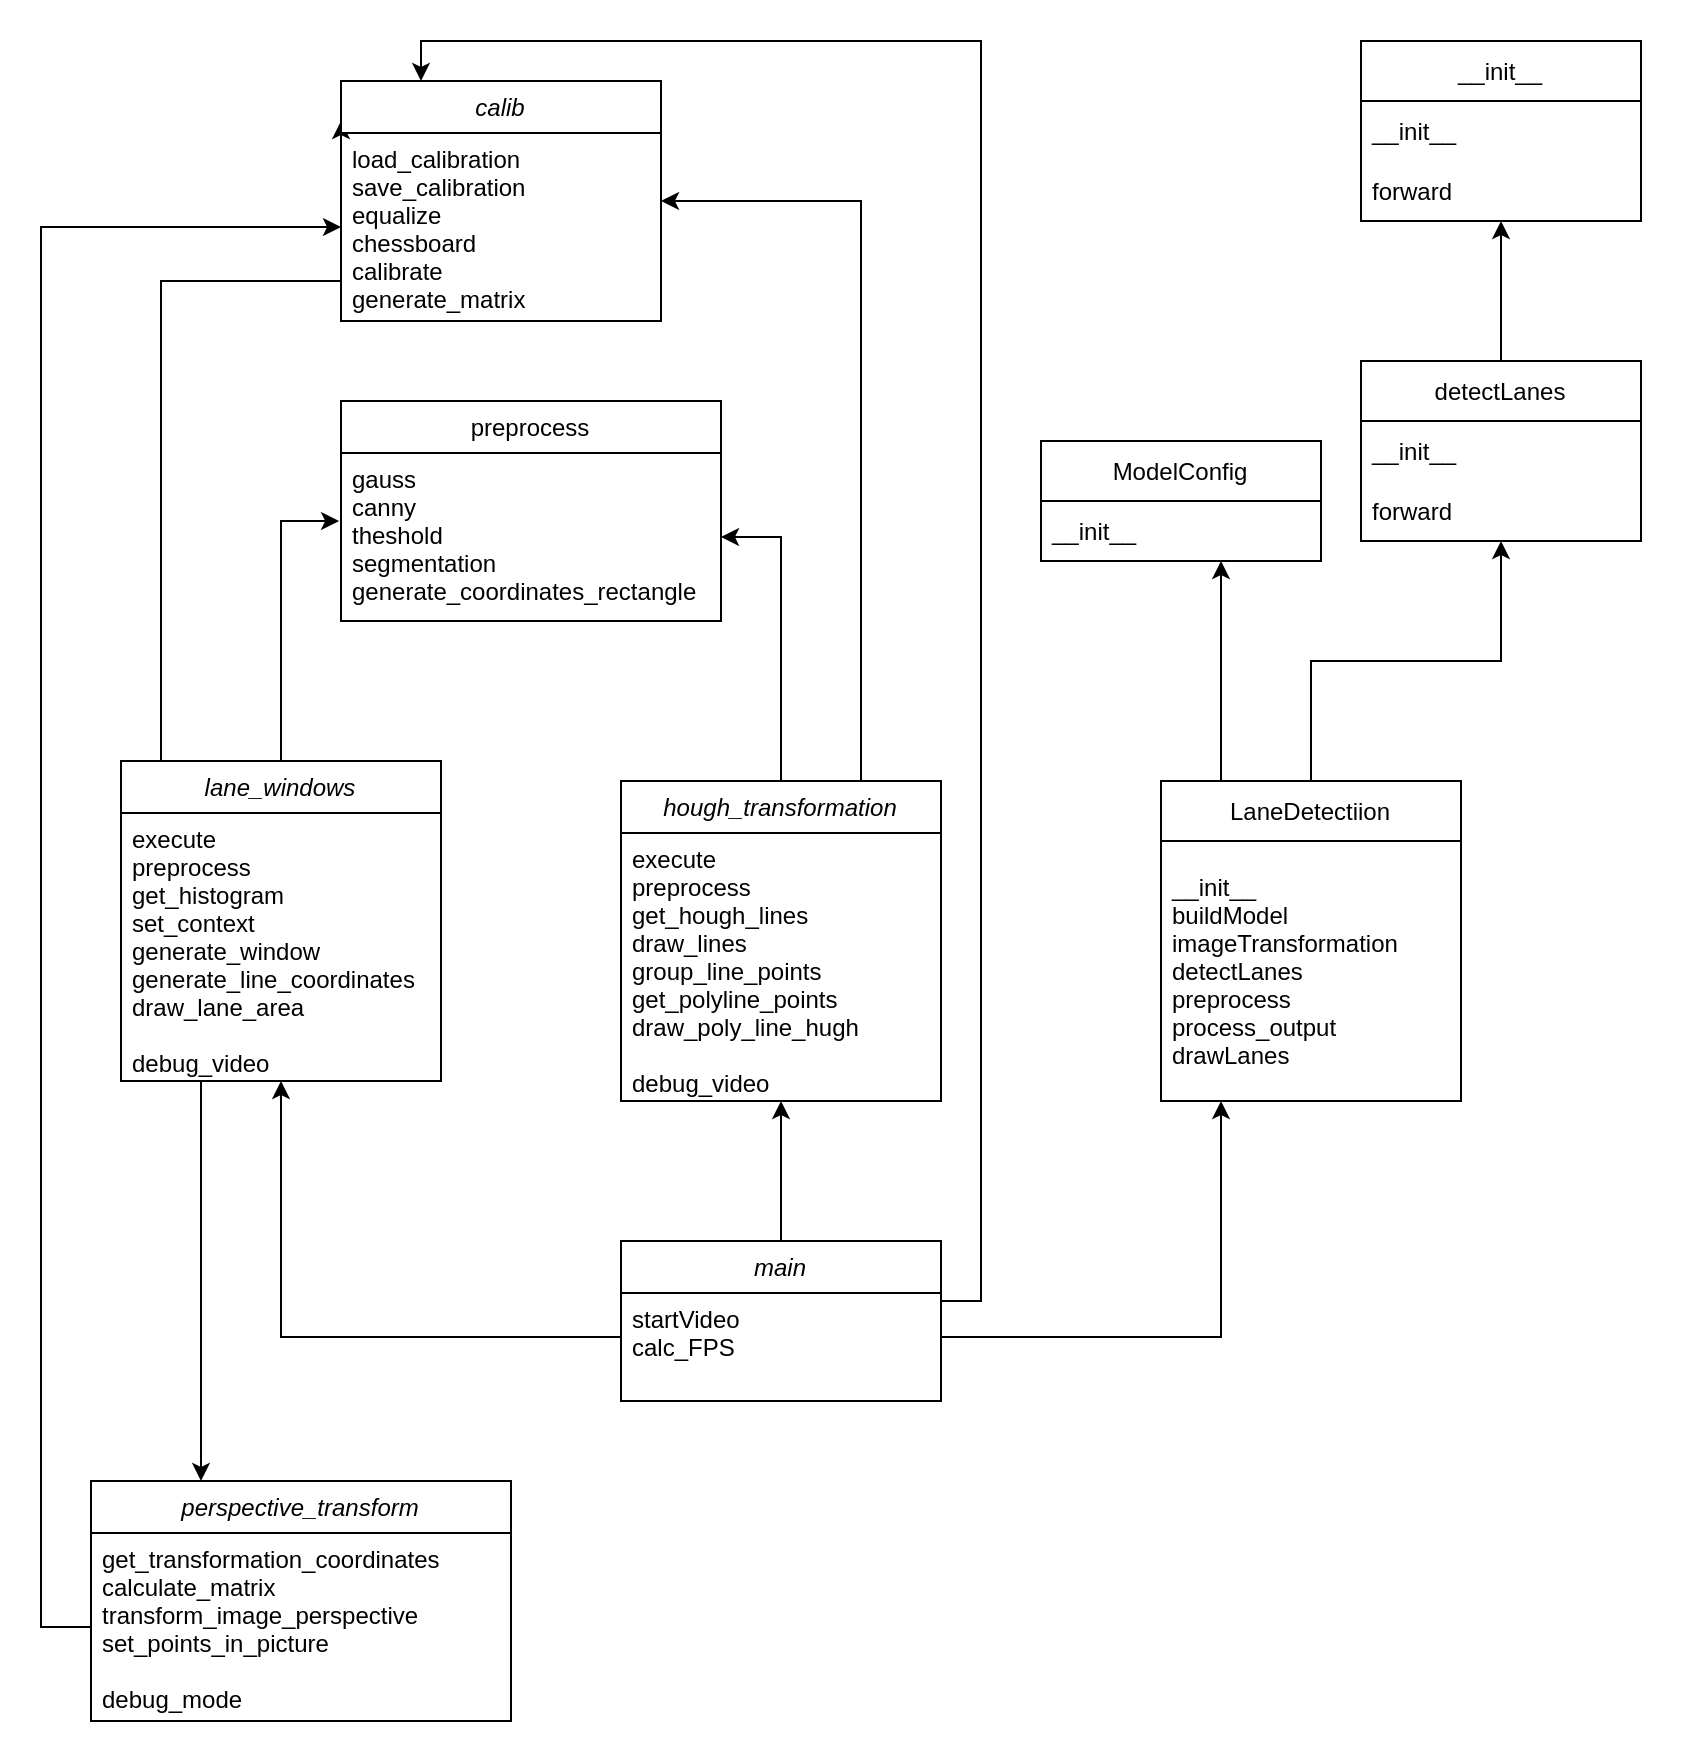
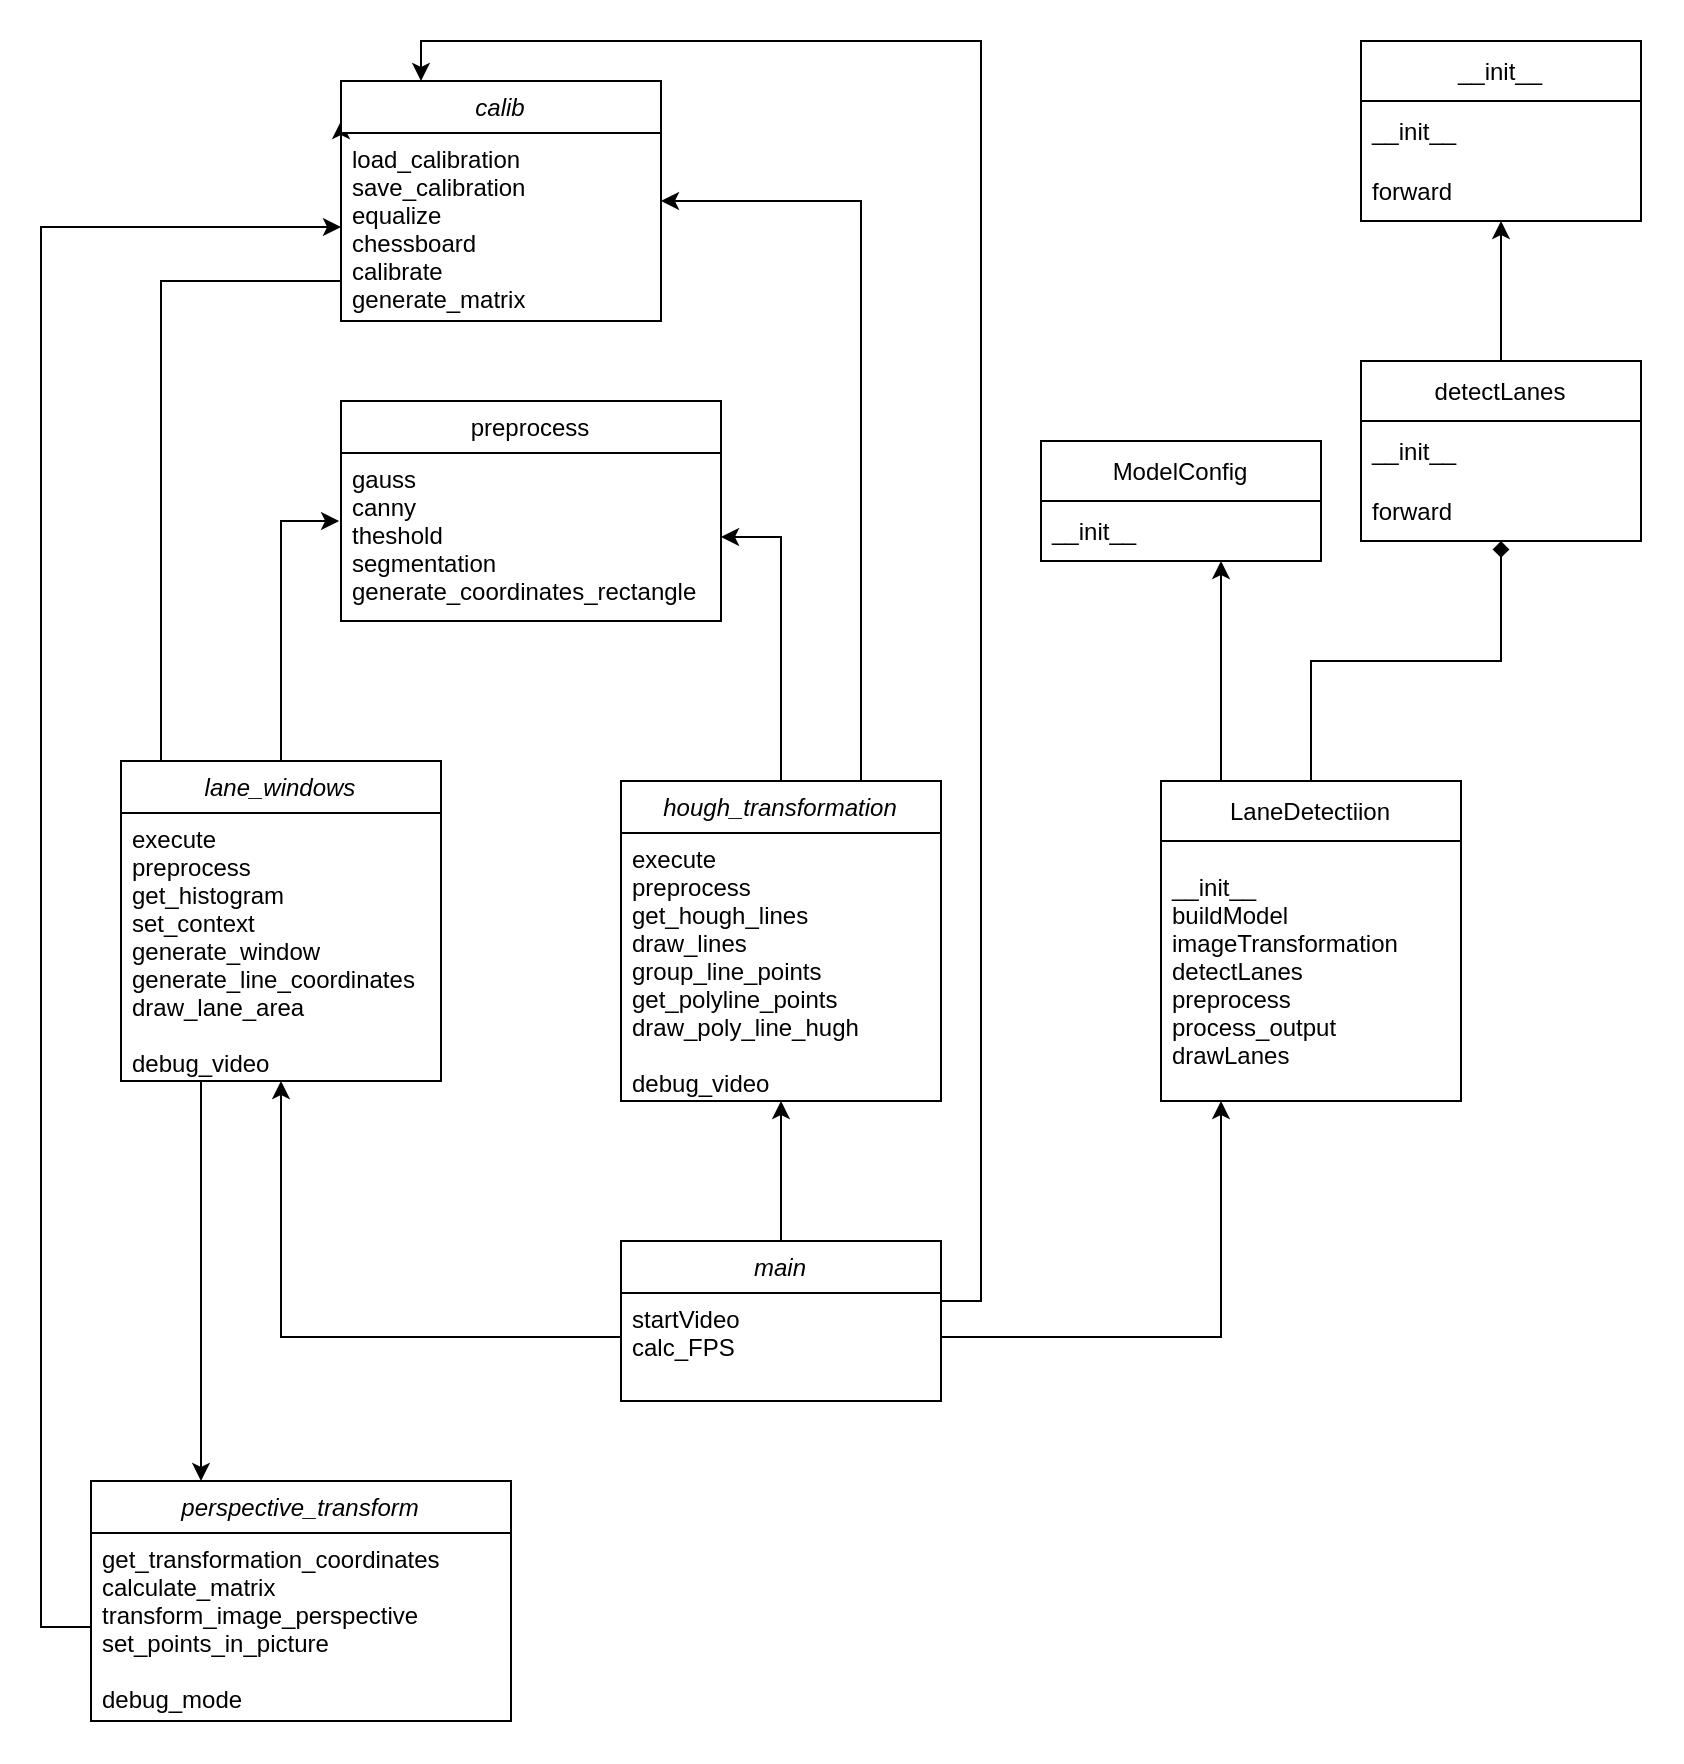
edge "LaneDetectiion" -> "detectLanes": arrowhead classic -> diamond
